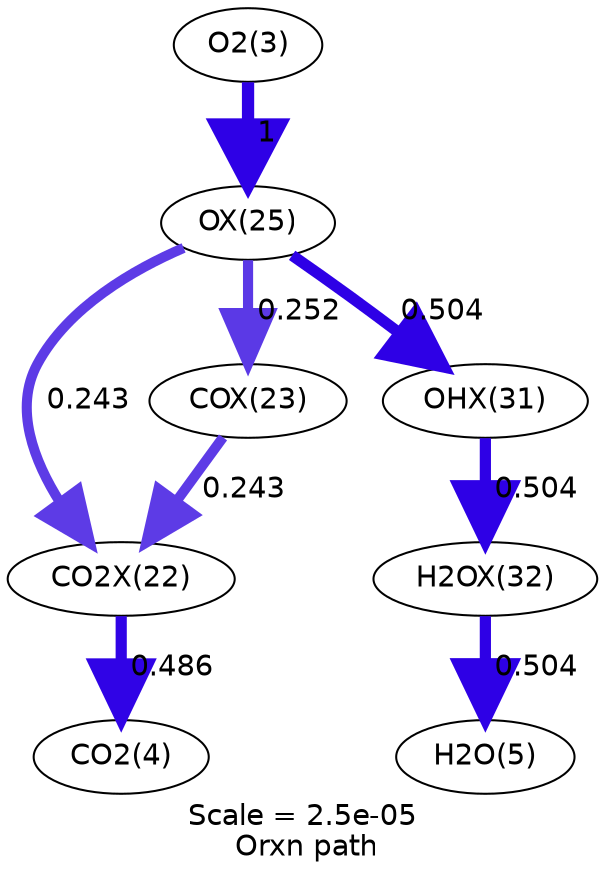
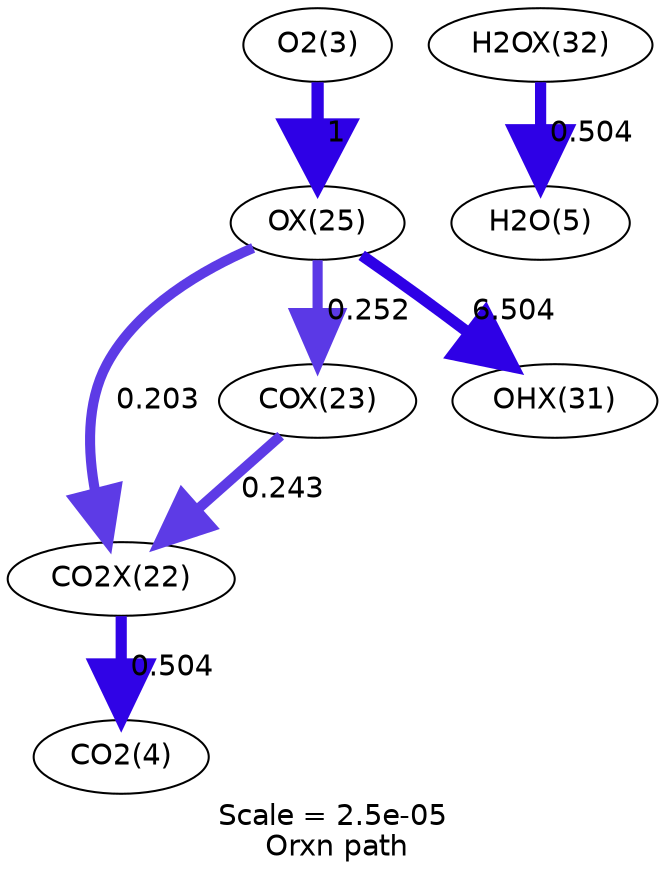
edge "OX(25)" -> "OHX(31)": label " 0.504" -> " 6.504"
edge "OX(25)" -> "CO2X(22)": label " 0.243" -> " 0.203"
edge "OHX(31)" -> "H2OX(32)": removed, label "0.504"
edge "CO2X(22)" -> "CO2(4)": label " 0.486" -> " 0.504"
